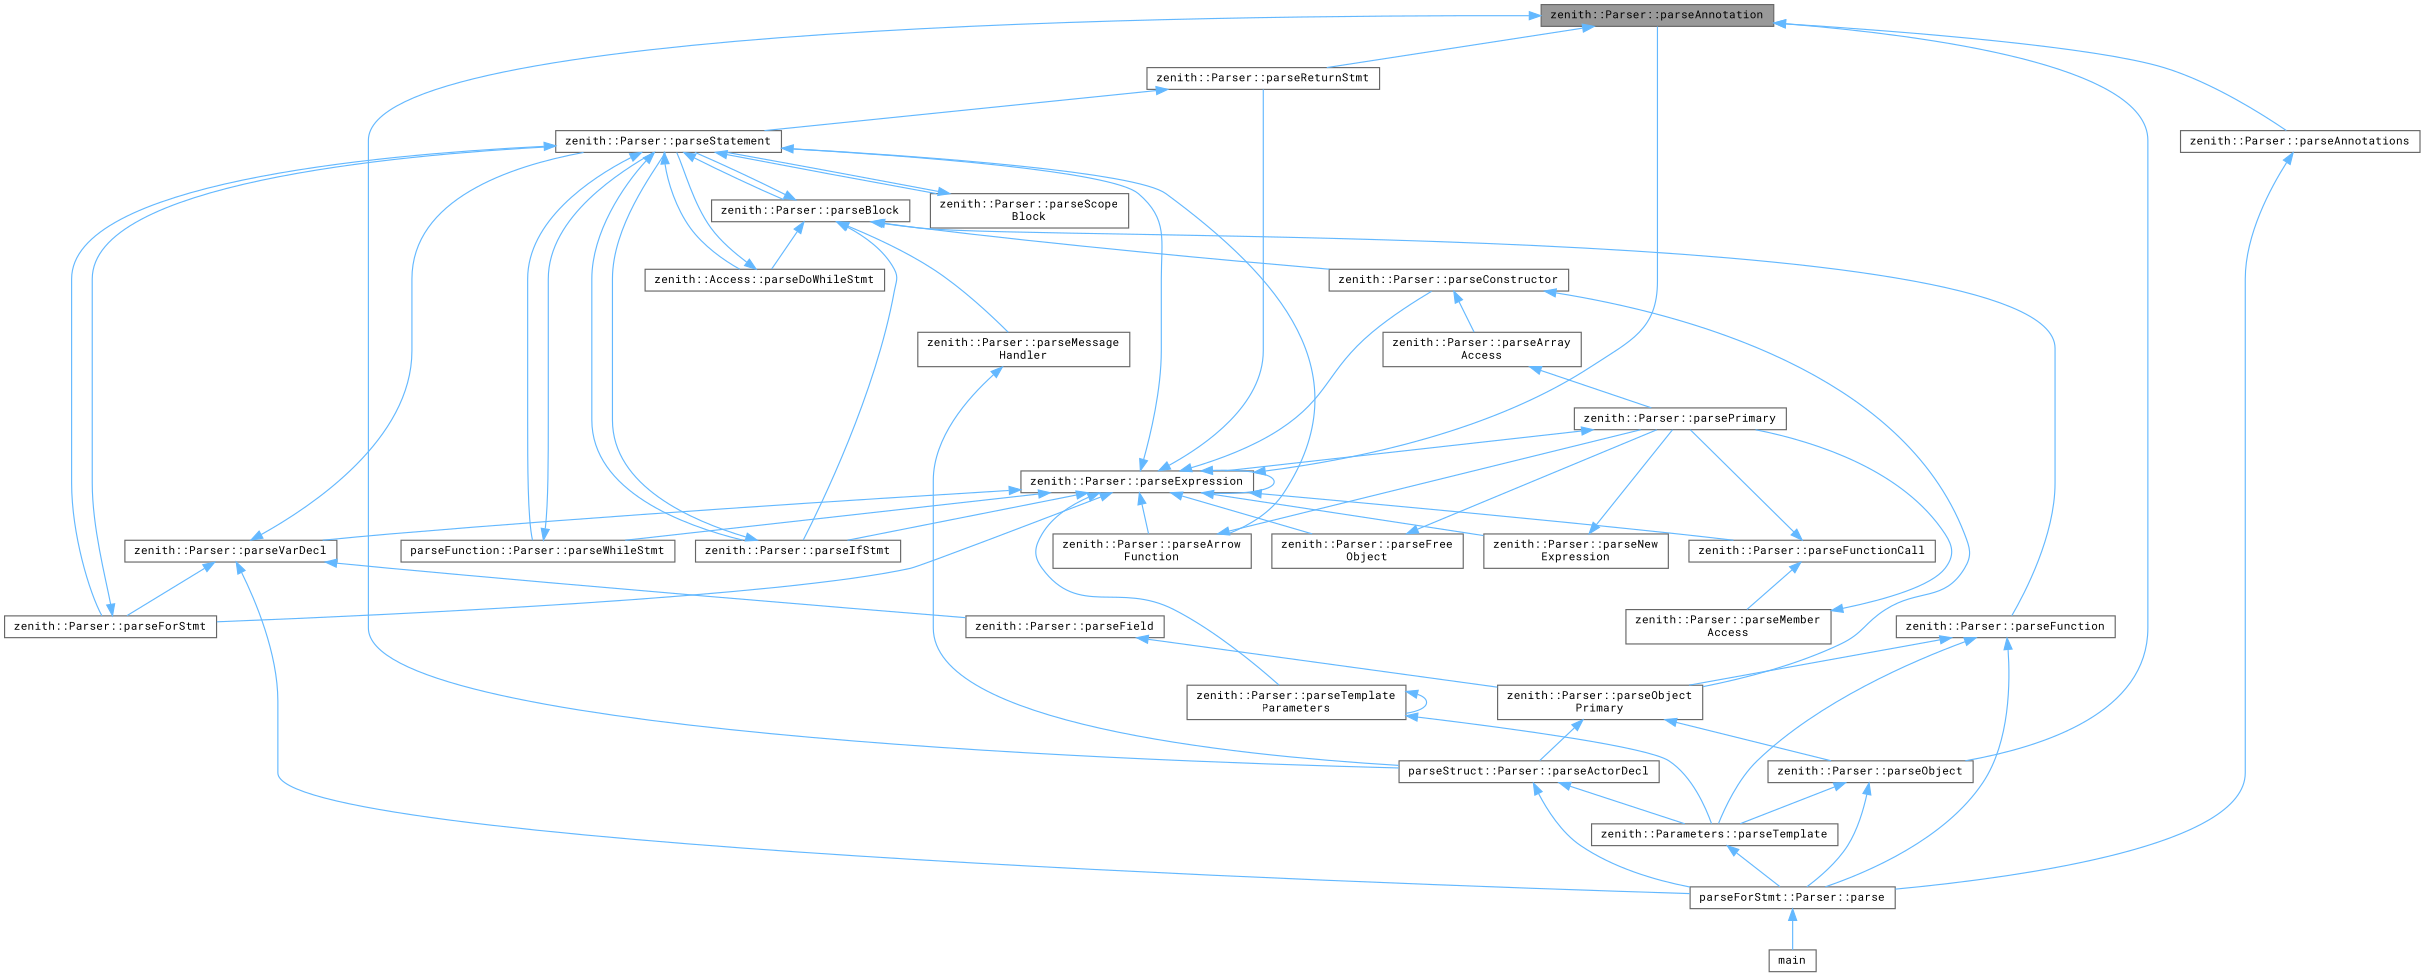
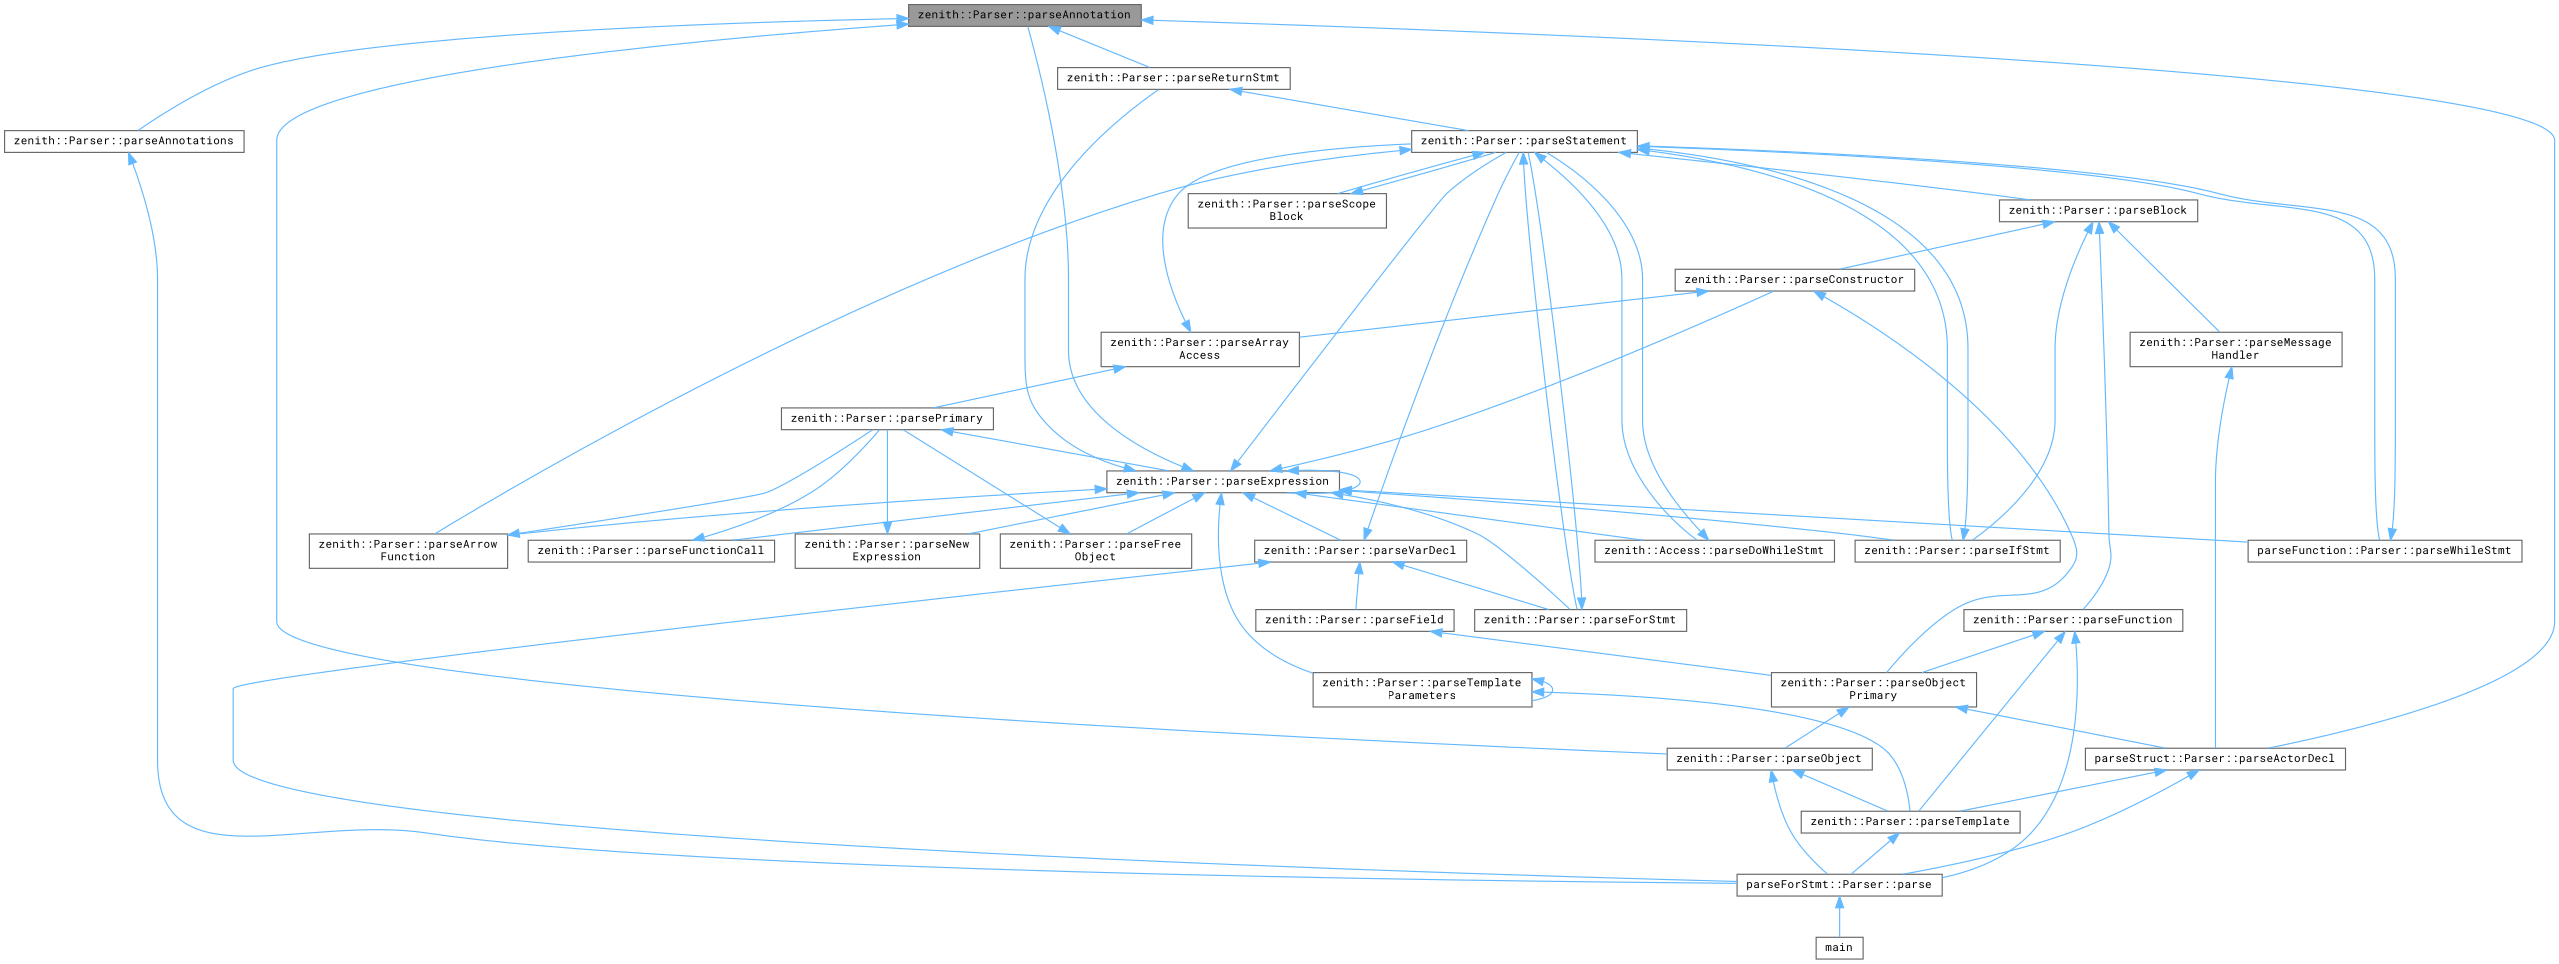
edge "zenith::Parser::parseStatement" -> "zenith::Parser::parseBlock": now "zenith::Parser::parseStatement" -> "zenith::Parser::parseArray Access"
edge "zenith::Access::parseDoWhileStmt" -> "zenith::Parser::parseBlock": now "zenith::Access::parseDoWhileStmt" -> "zenith::Parser::parseExpression"
node "zenith::Parser::parseMember Access": removed
node "zenith::Parameters::parseTemplate": label "zenith::Parameters::parseTemplate" -> "zenith::Parser::parseTemplate"
